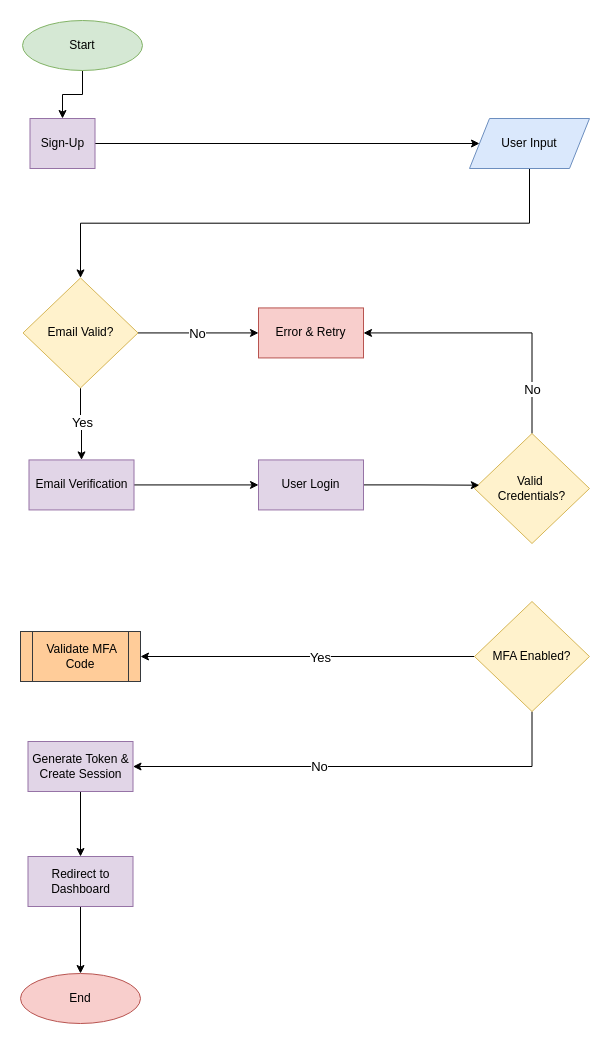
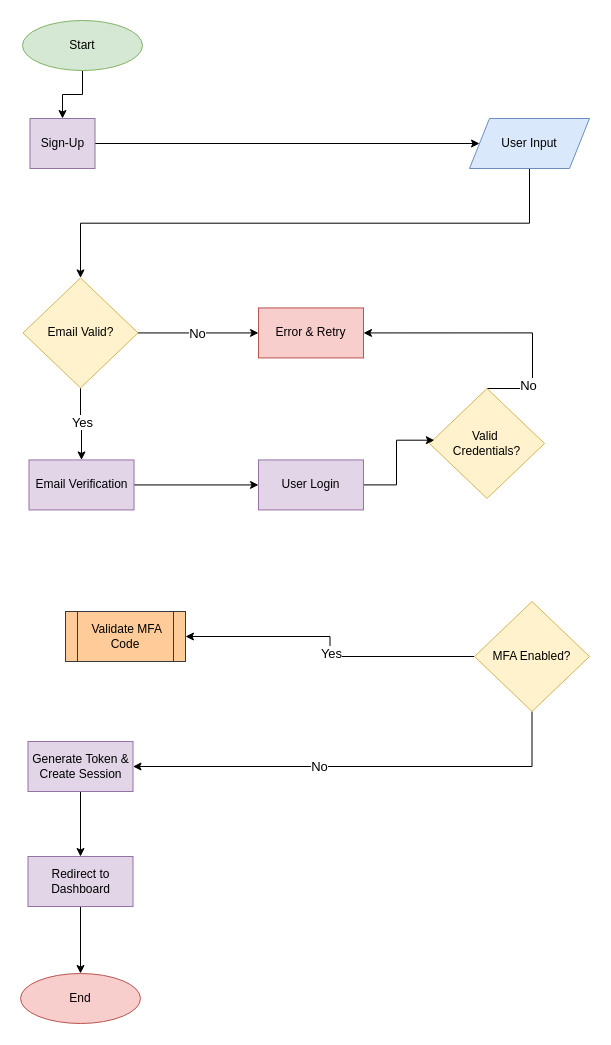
node "Valid Credentials?": moved (532, 489) -> (487, 444)
node "Validate MFA Code": moved (81, 657) -> (126, 637)
